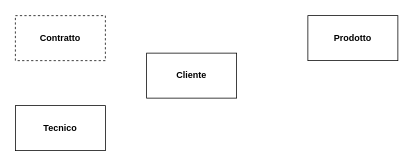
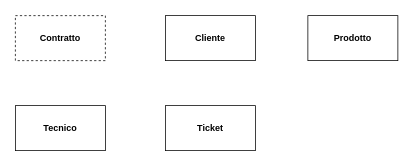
node "Cliente": moved (192, 75) -> (210, 38)
node "Ticket": added
